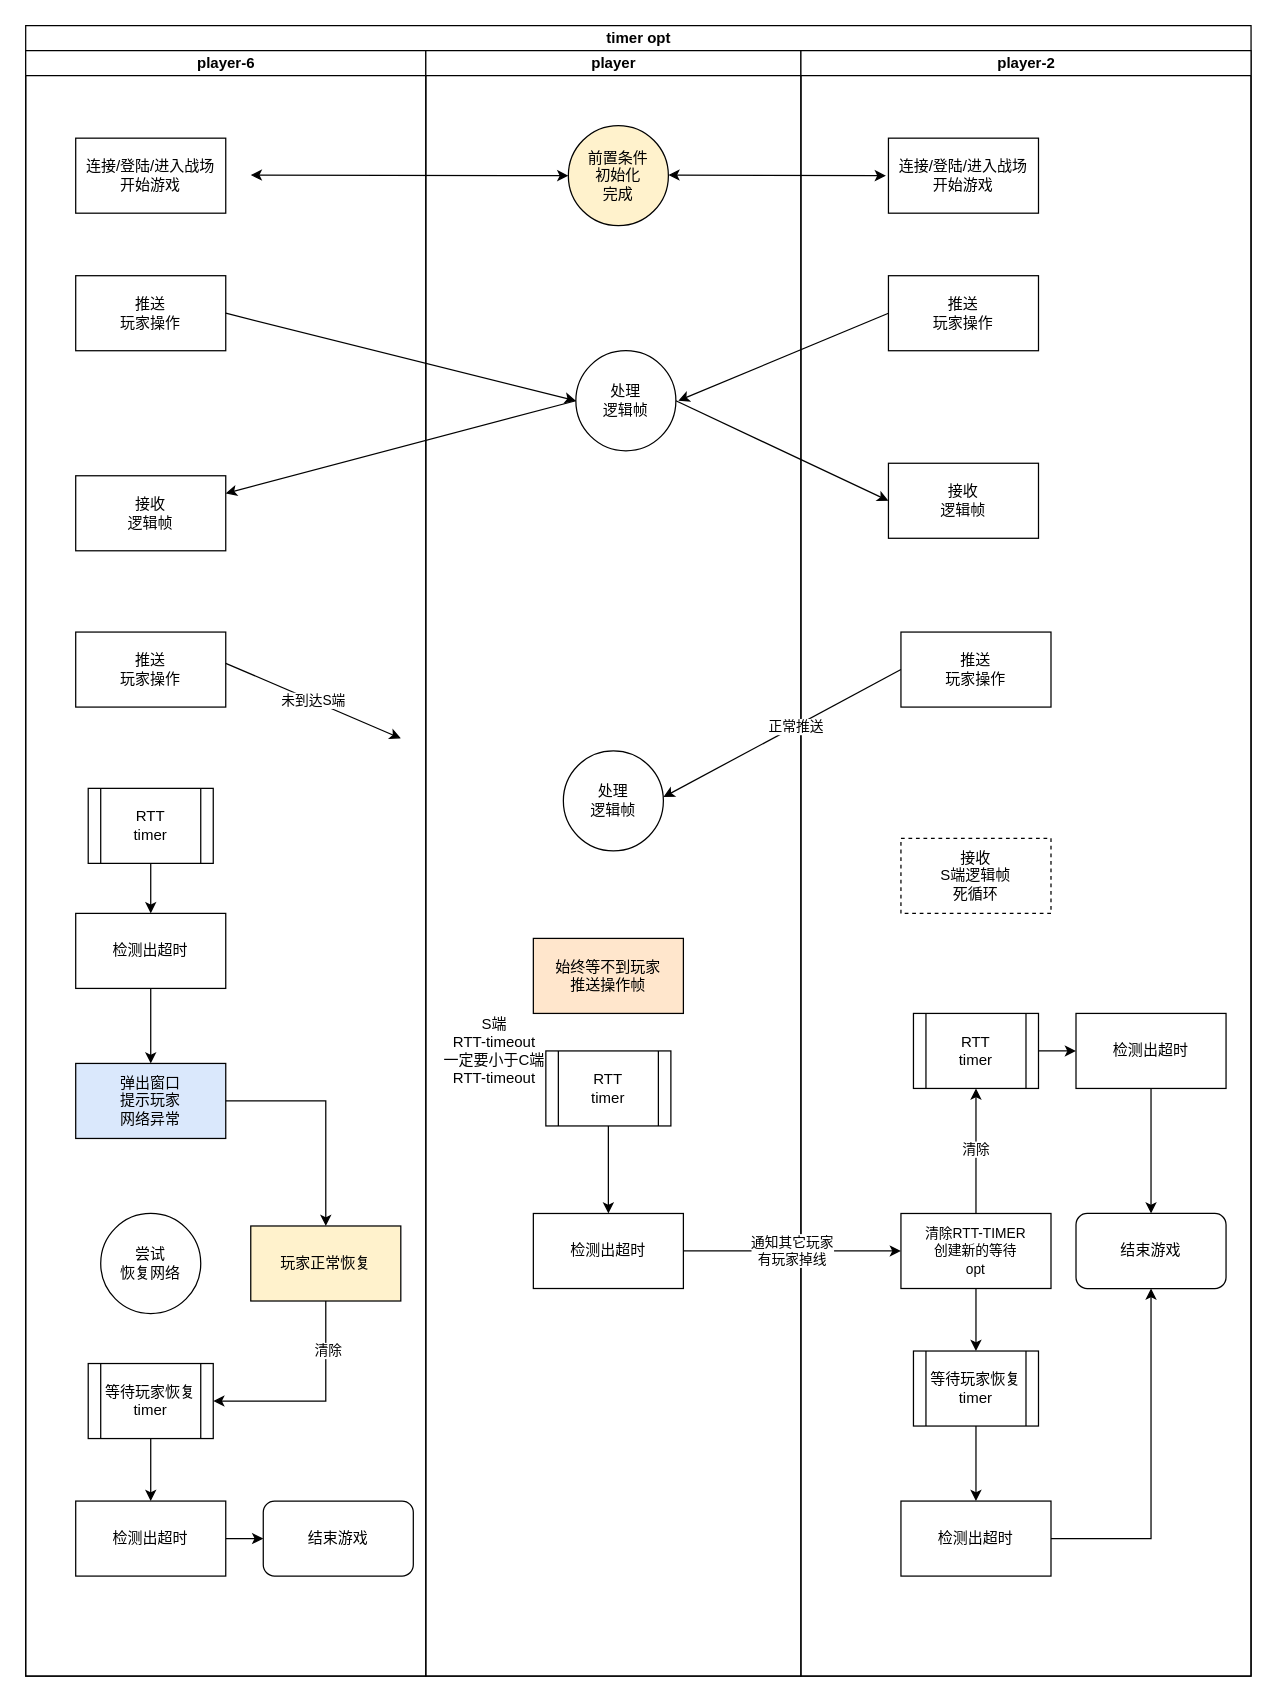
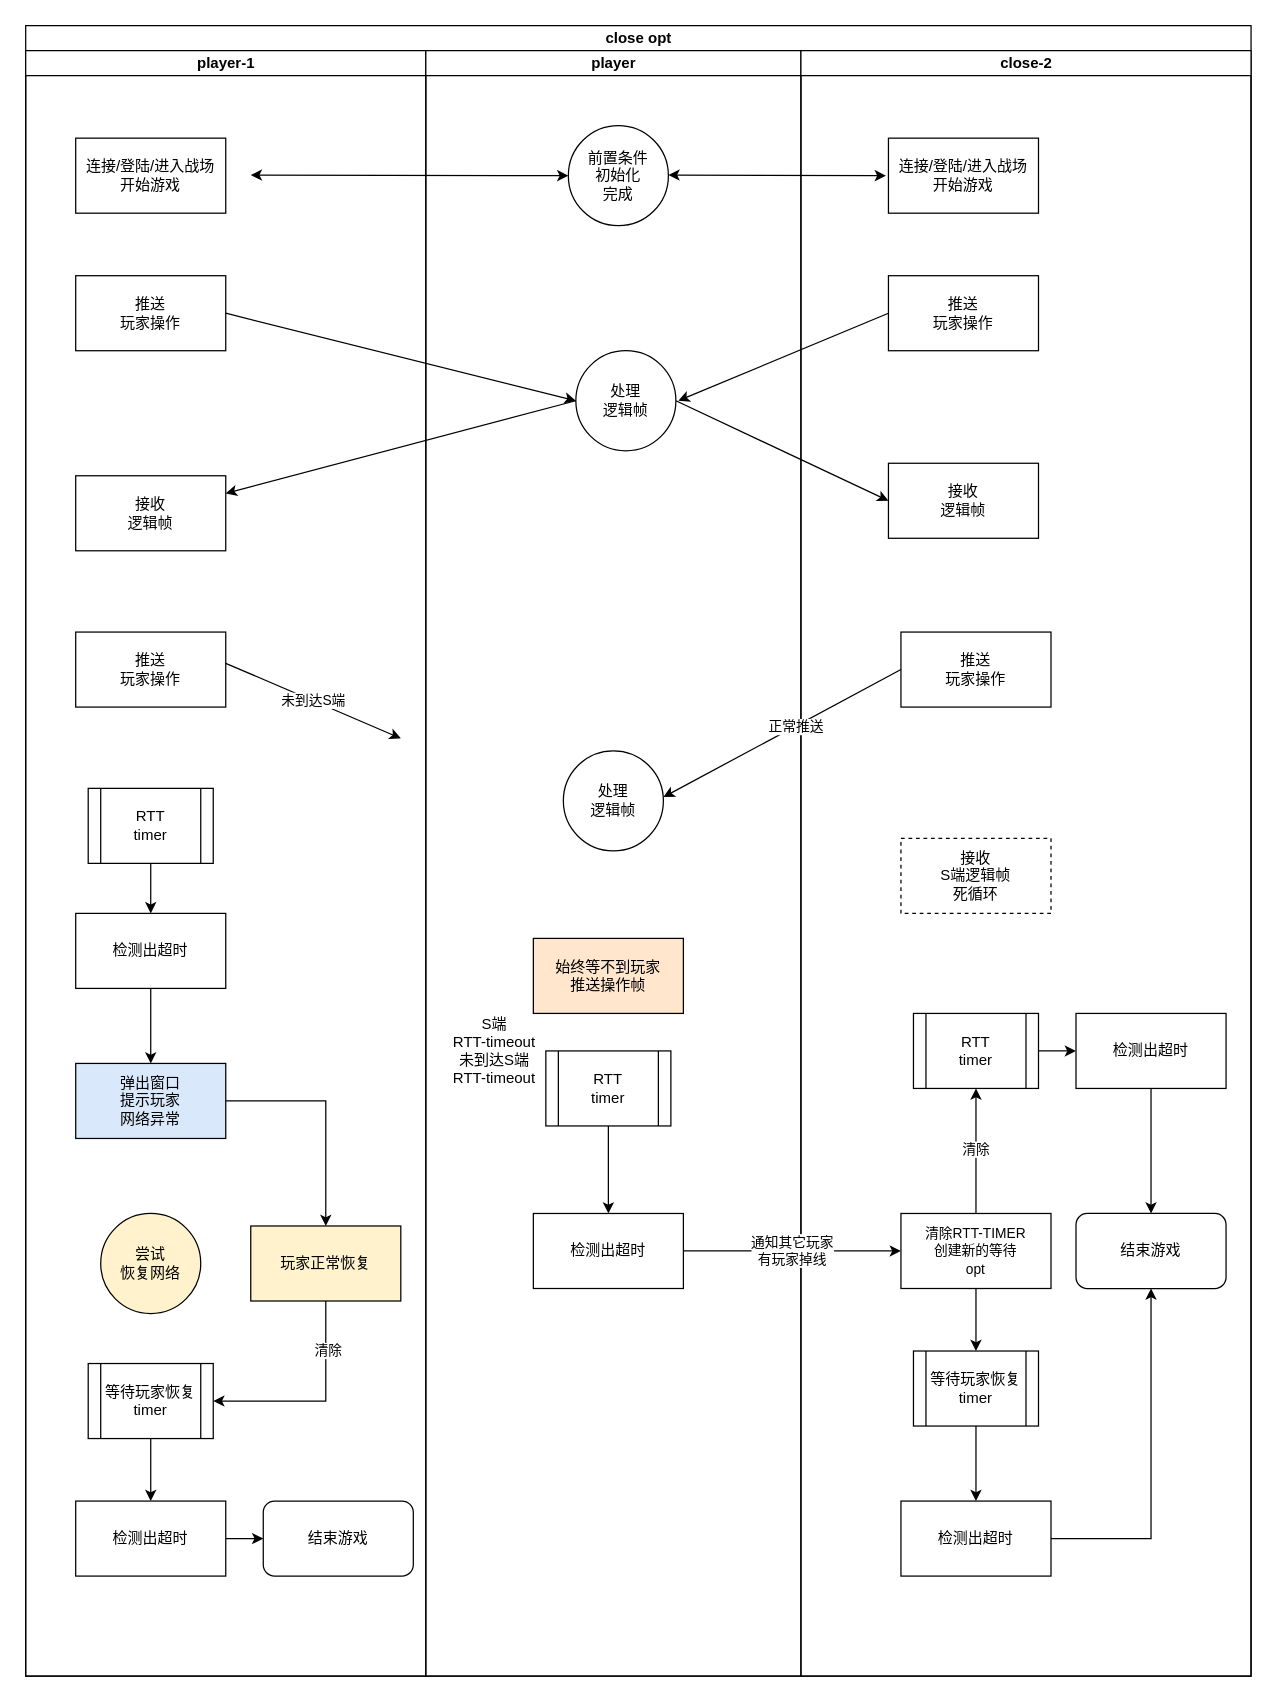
node "timer opt": label "timer opt" -> "close opt"
node "player-6": label "player-6" -> "player-1"
node "player-2": label "player-2" -> "close-2"
node "前置条件 初始化 完成": fillcolor #fff2cc -> #ffffff
node "S端 RTT-timeout 一定要小于C端 RTT-timeout": label "S端 RTT-timeout 一定要小于C端 RTT-timeout" -> "S端 RTT-timeout 未到达S端 RTT-timeout"
node "尝试 恢复网络": fillcolor #ffffff -> #fff2cc
